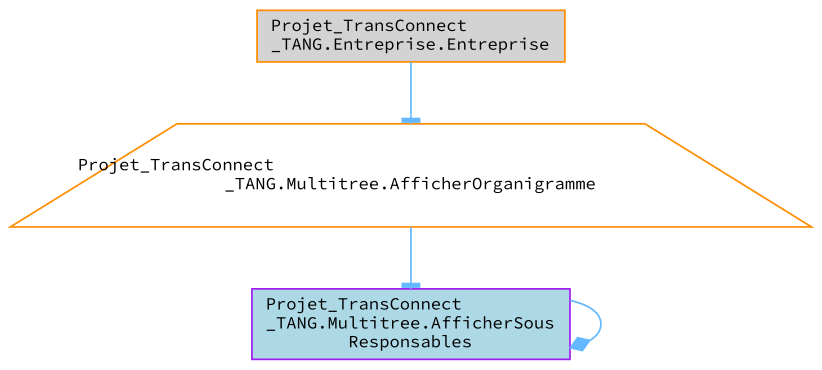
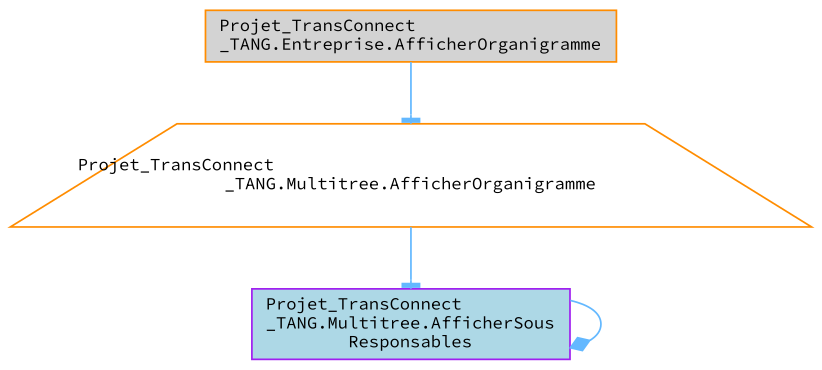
node "Projet_TransConnect _TANG.Entreprise.Entreprise": label "Projet_TransConnect _TANG.Entreprise.Entreprise" -> "Projet_TransConnect _TANG.Entreprise.AfficherOrganigramme"
